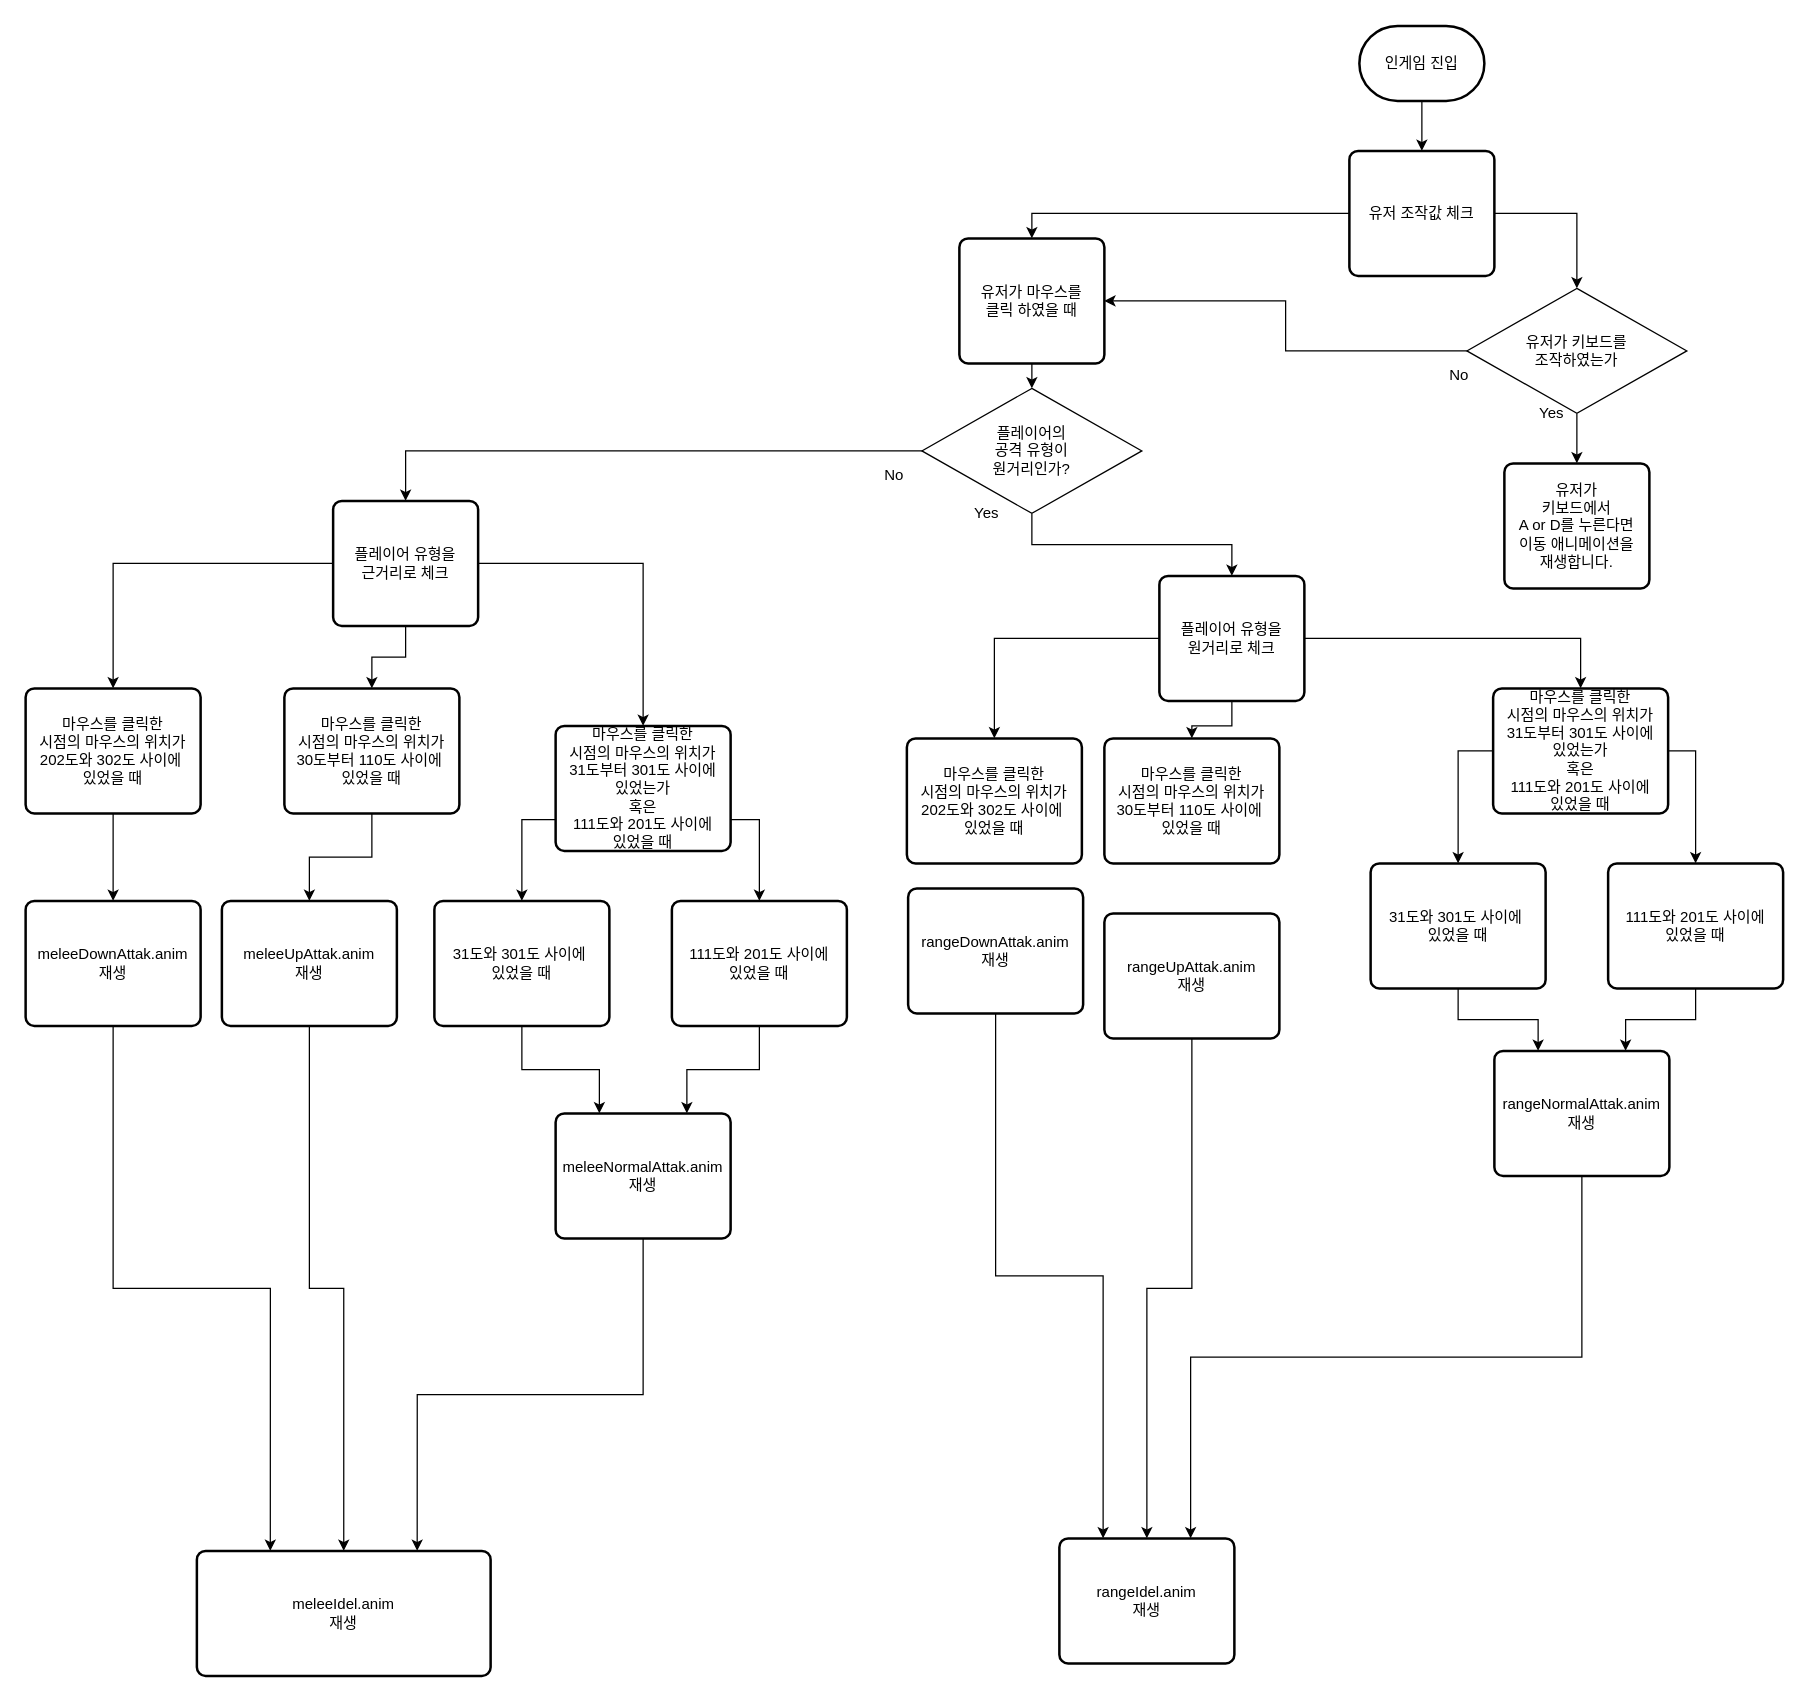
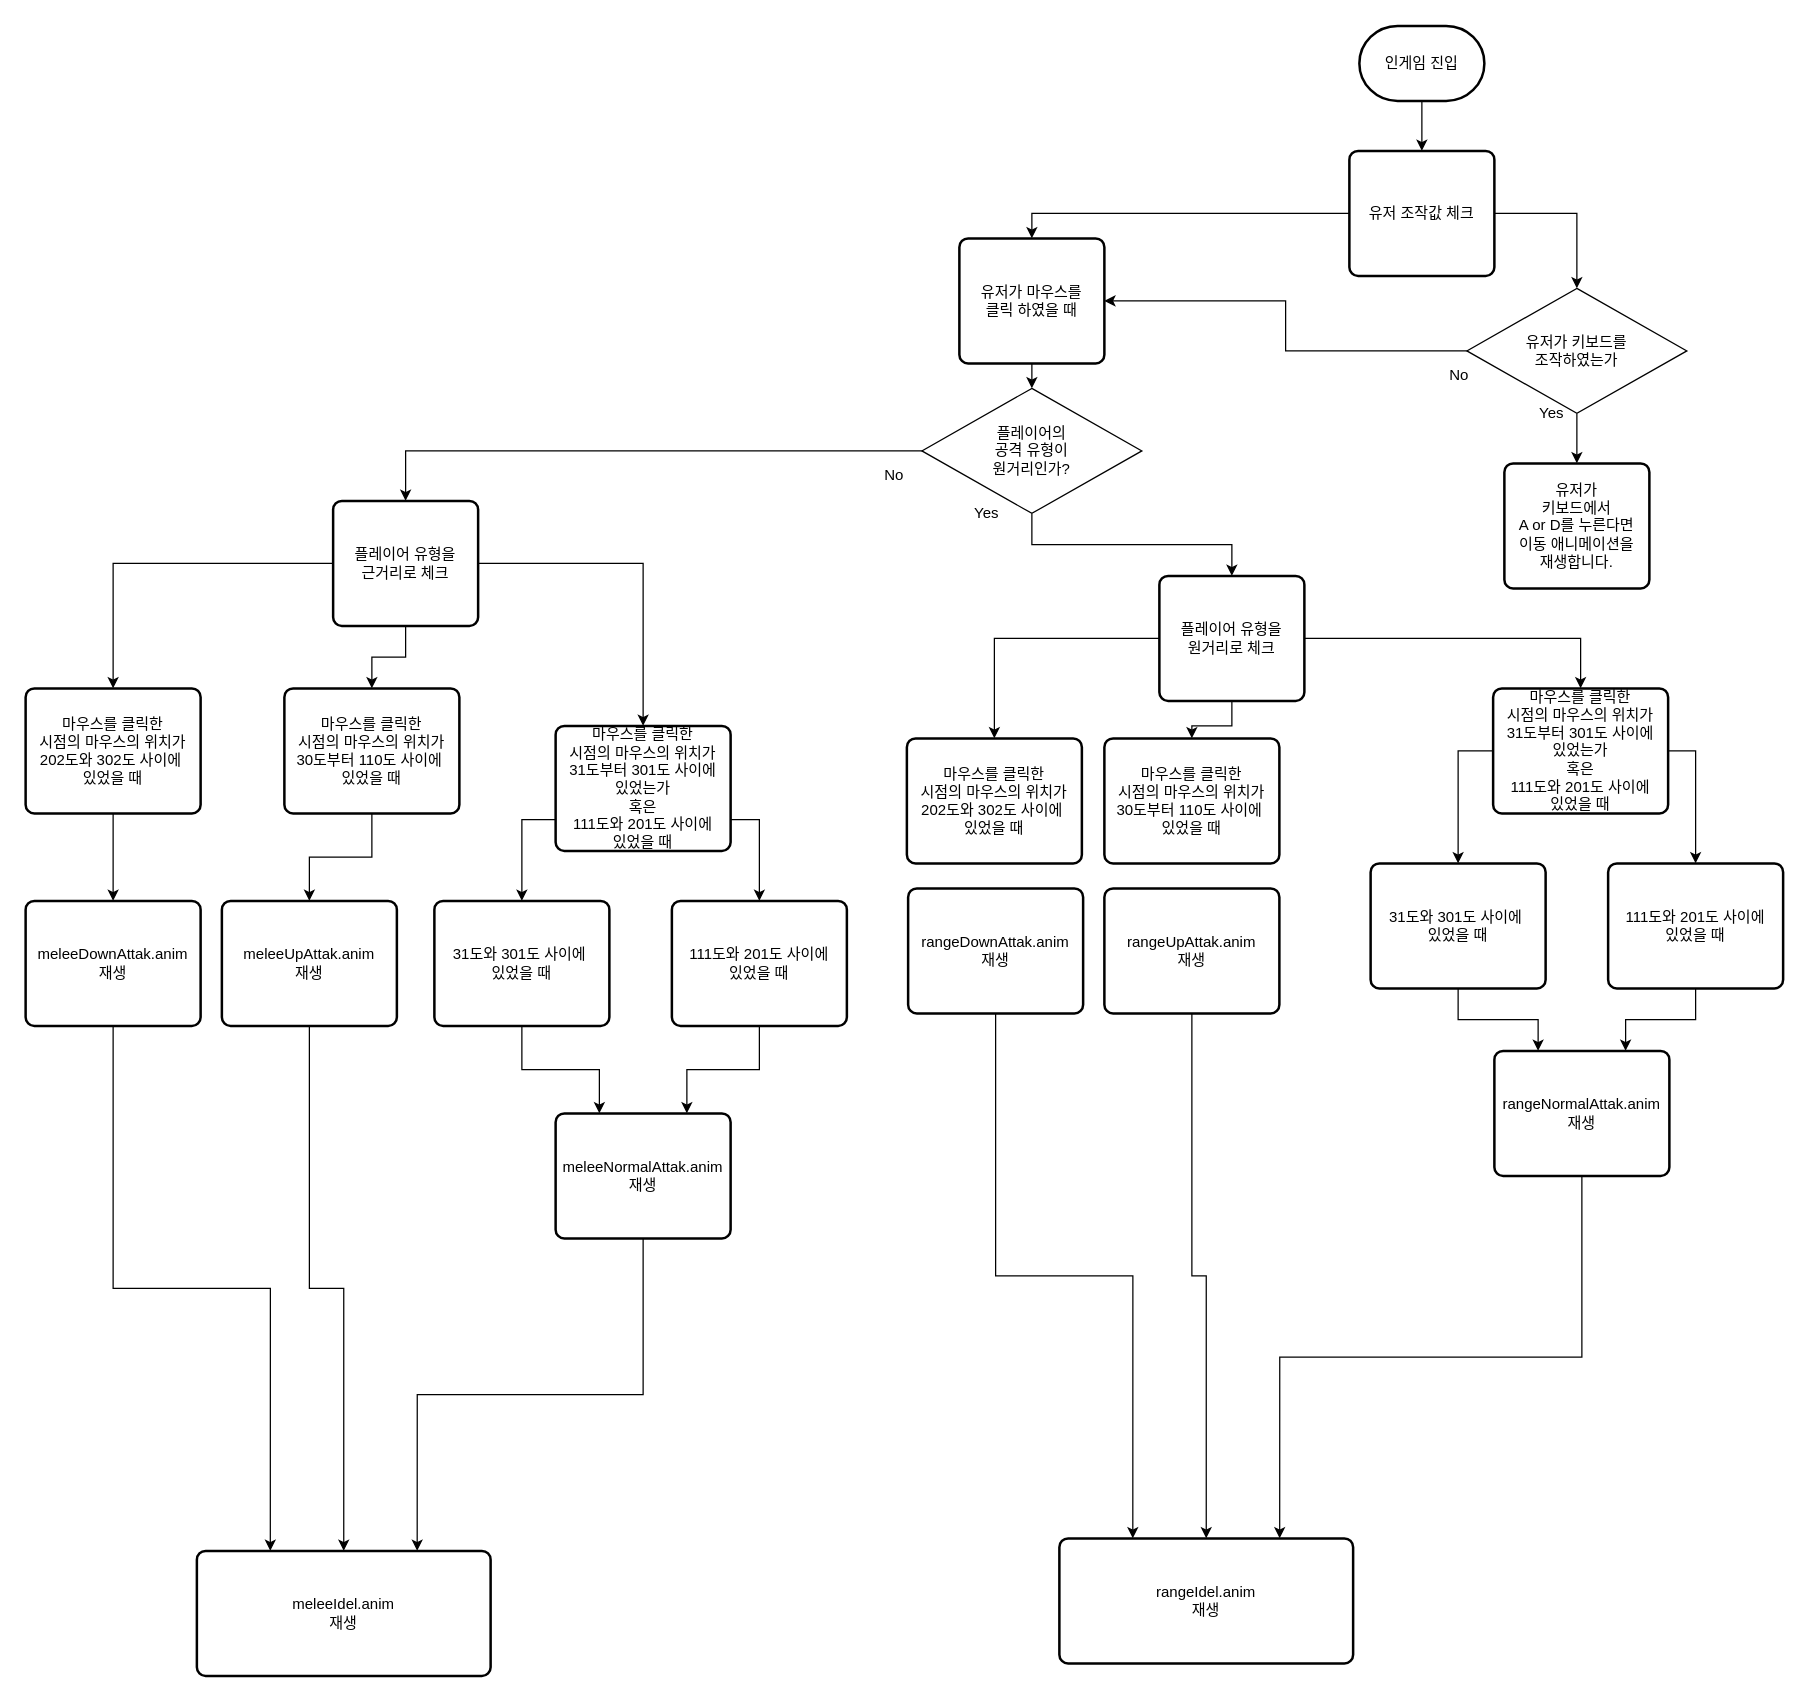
node "rangeUpAttak.anim 재생": moved (1192, 976) -> (1192, 951)
node "rangeIdel.anim 재생": size 175x125 -> 294x125
